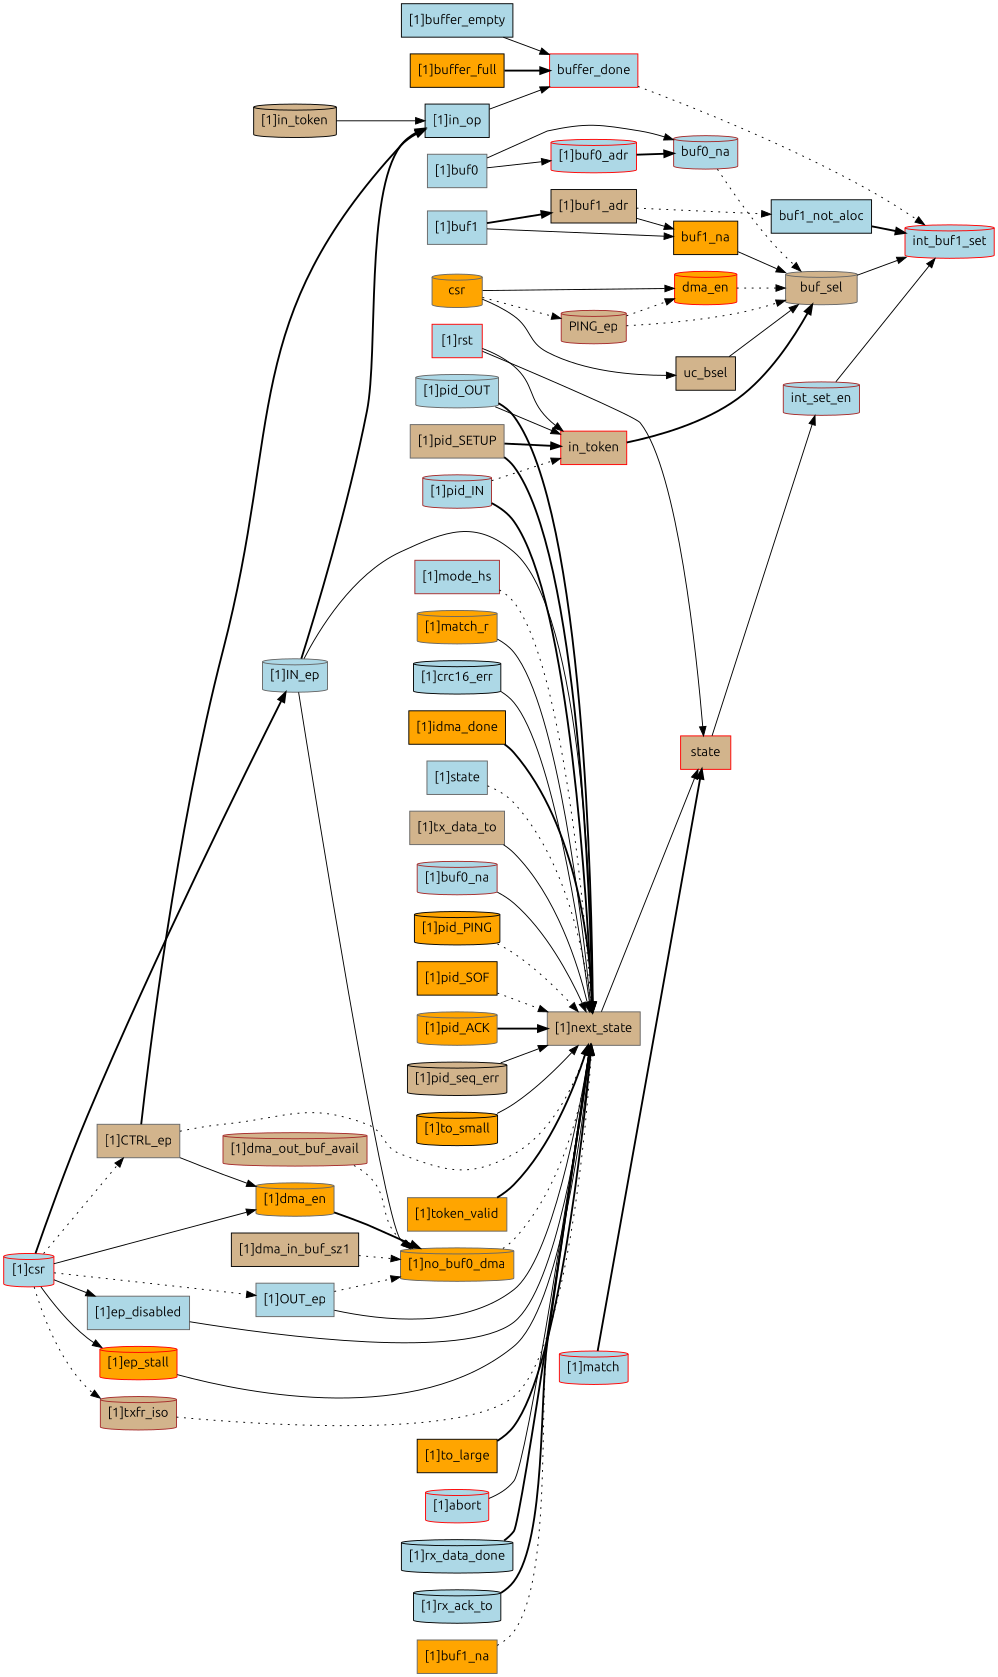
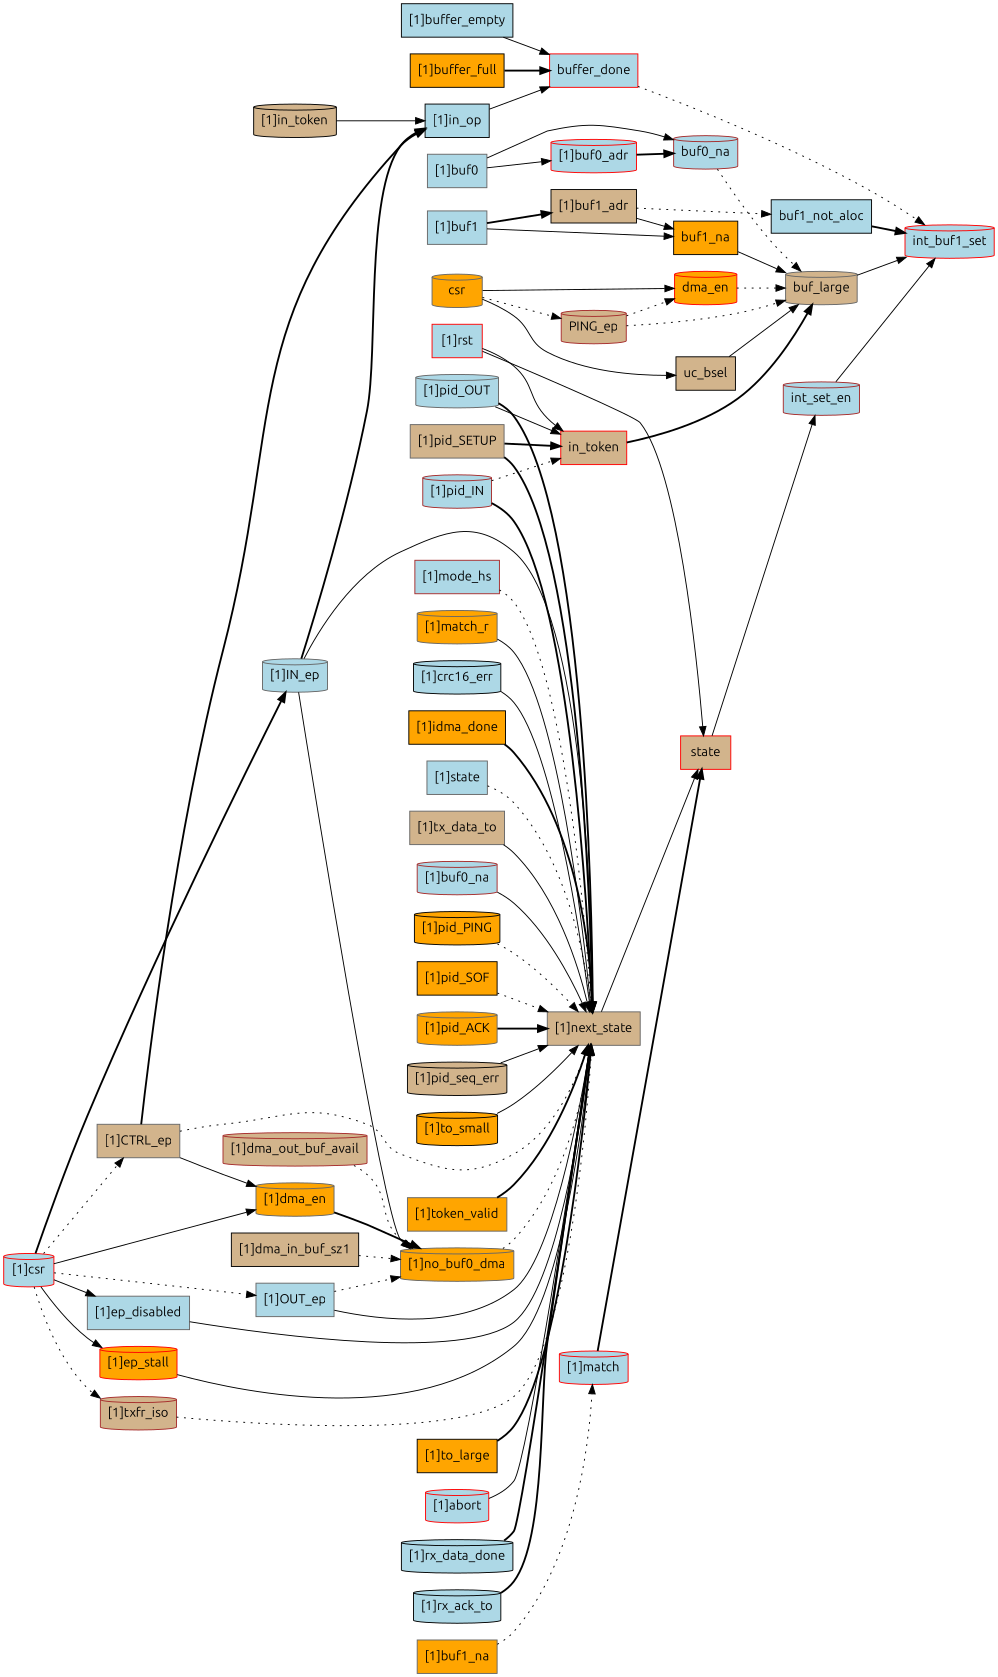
node "buf_sel": label "buf_sel" -> "buf_large"
edge "[1]buf1_na" -> "[1]next_state": now "[1]buf1_na" -> "[1]match"
